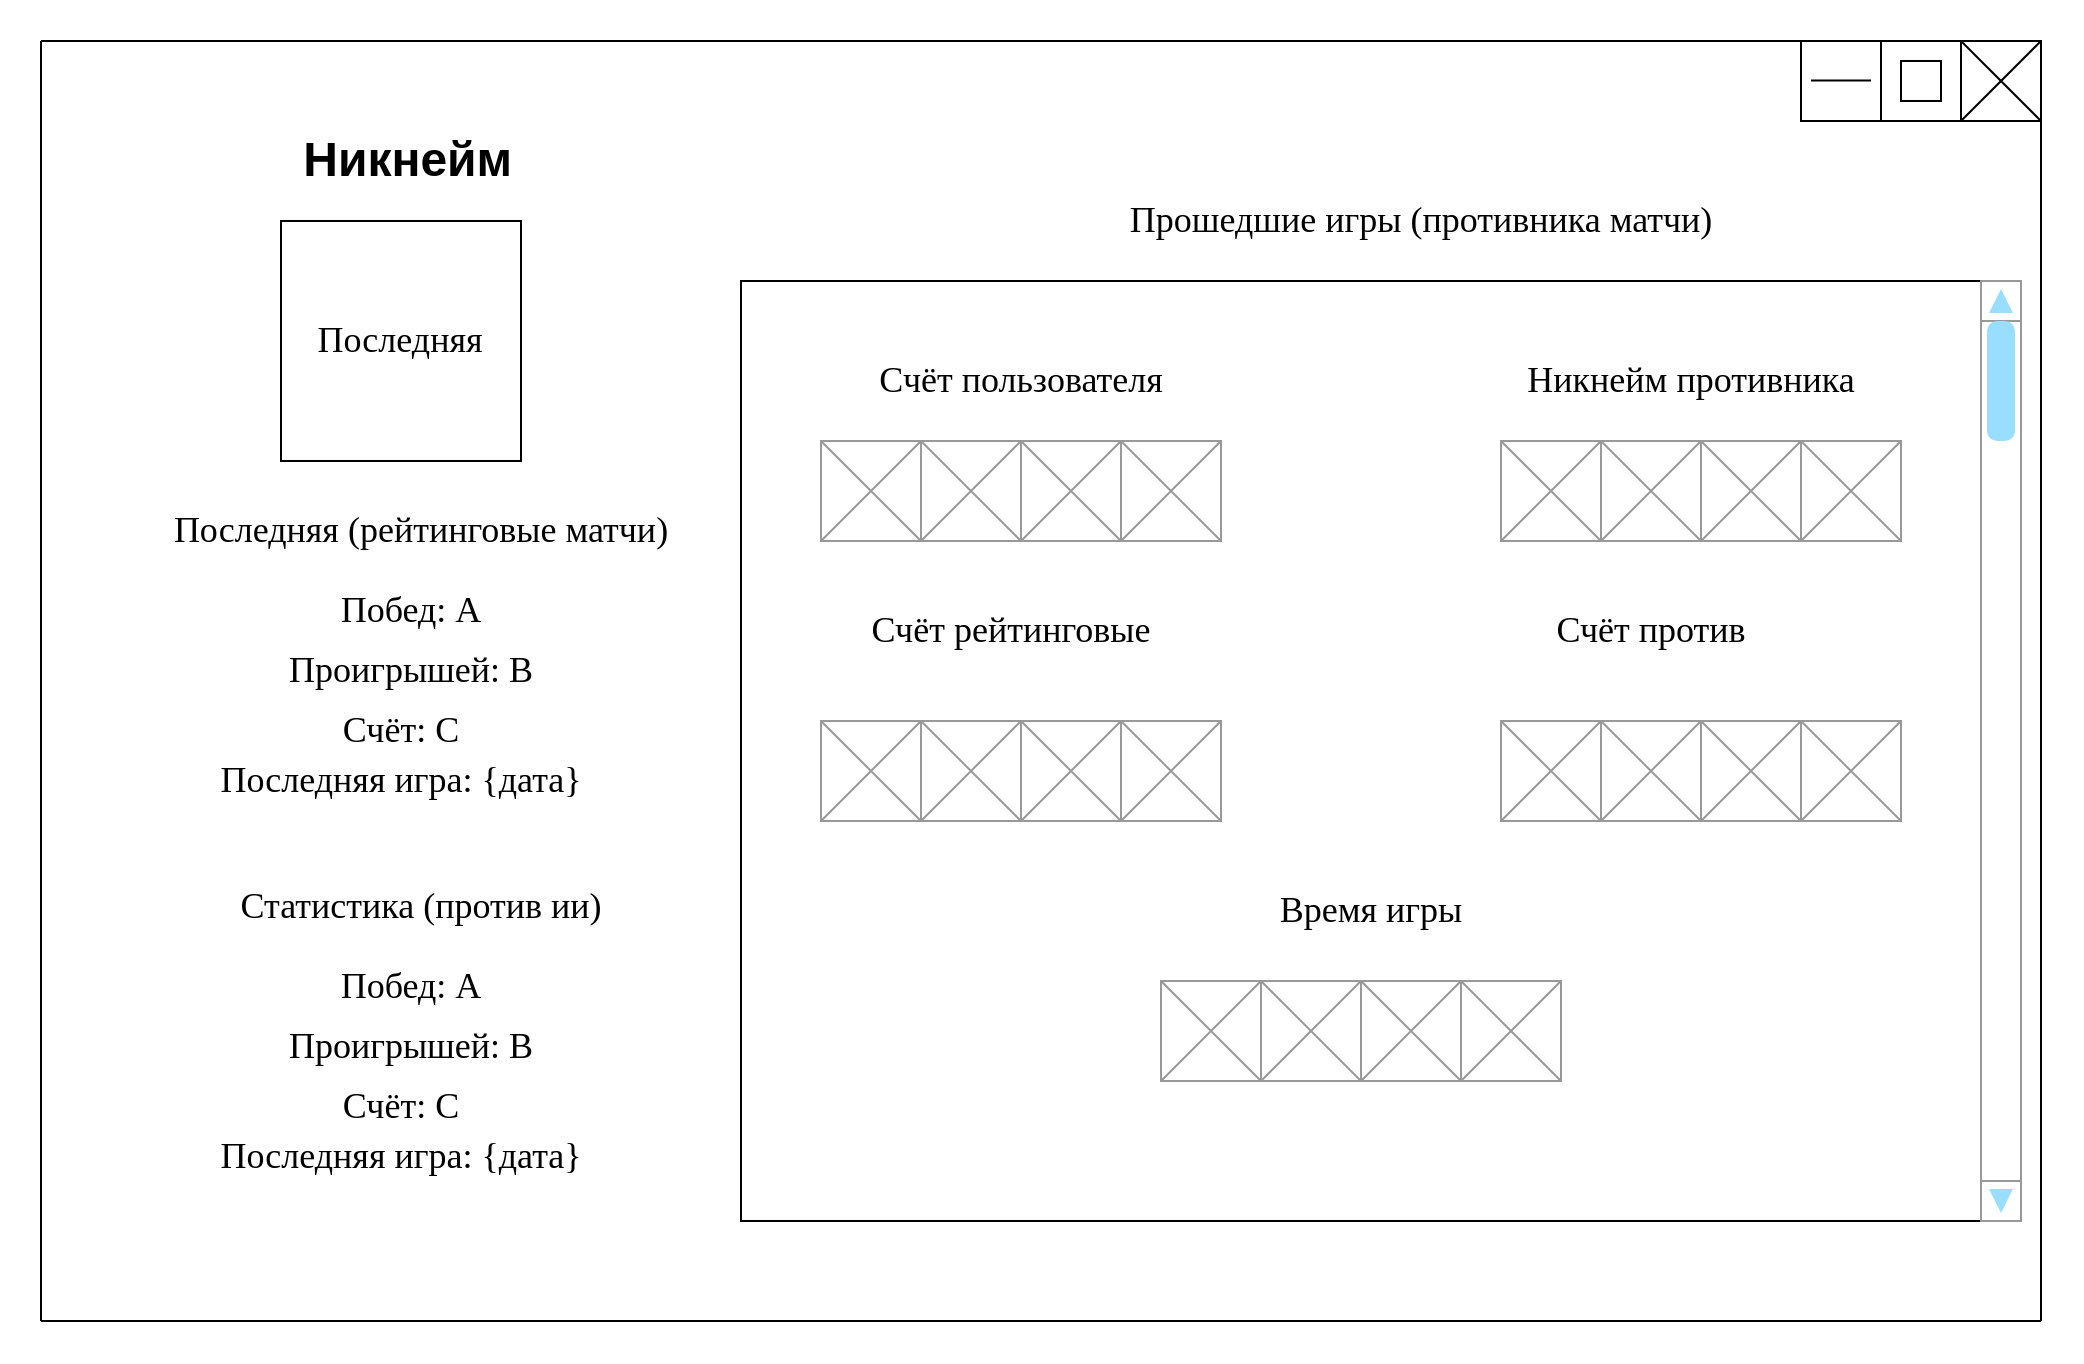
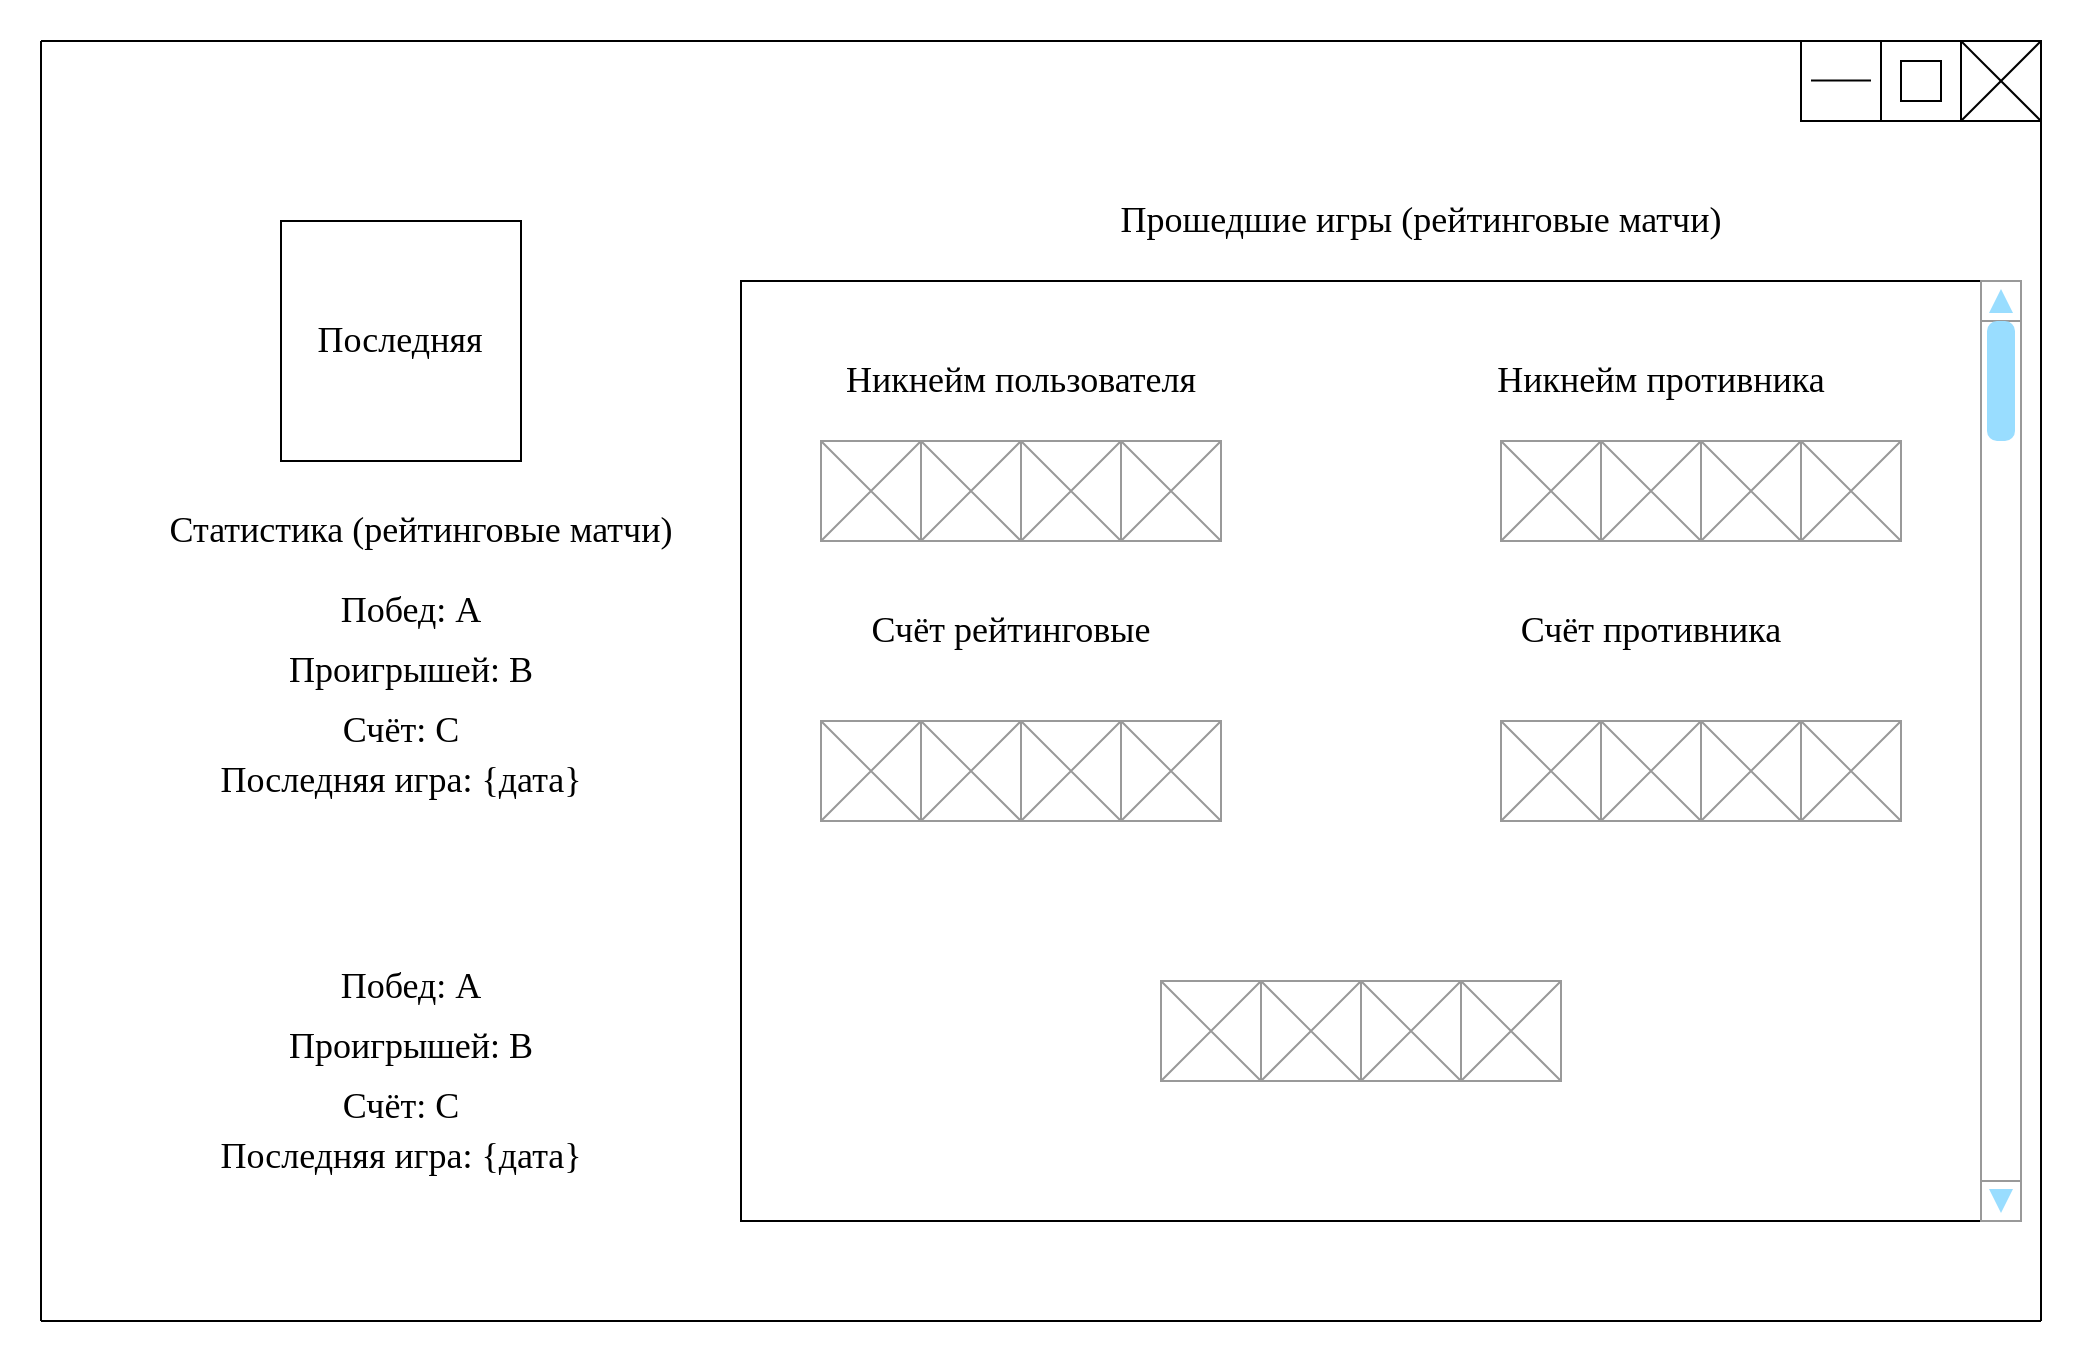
node "Никнейм": removed
node "Прошедшие игры (противника матчи)": label "Прошедшие игры (противника матчи)" -> "Прошедшие игры (рейтинговые матчи)"
node "Счёт пользователя": label "Счёт пользователя" -> "Никнейм пользователя"
node "Никнейм противника": moved (1691, 381) -> (1661, 381)
node "Последняя (рейтинговые матчи)": label "Последняя (рейтинговые матчи)" -> "Статистика (рейтинговые матчи)"
node "Счёт против": label "Счёт против" -> "Счёт противника"
node "Статистика (против ии)": removed
node "Время игры": removed
